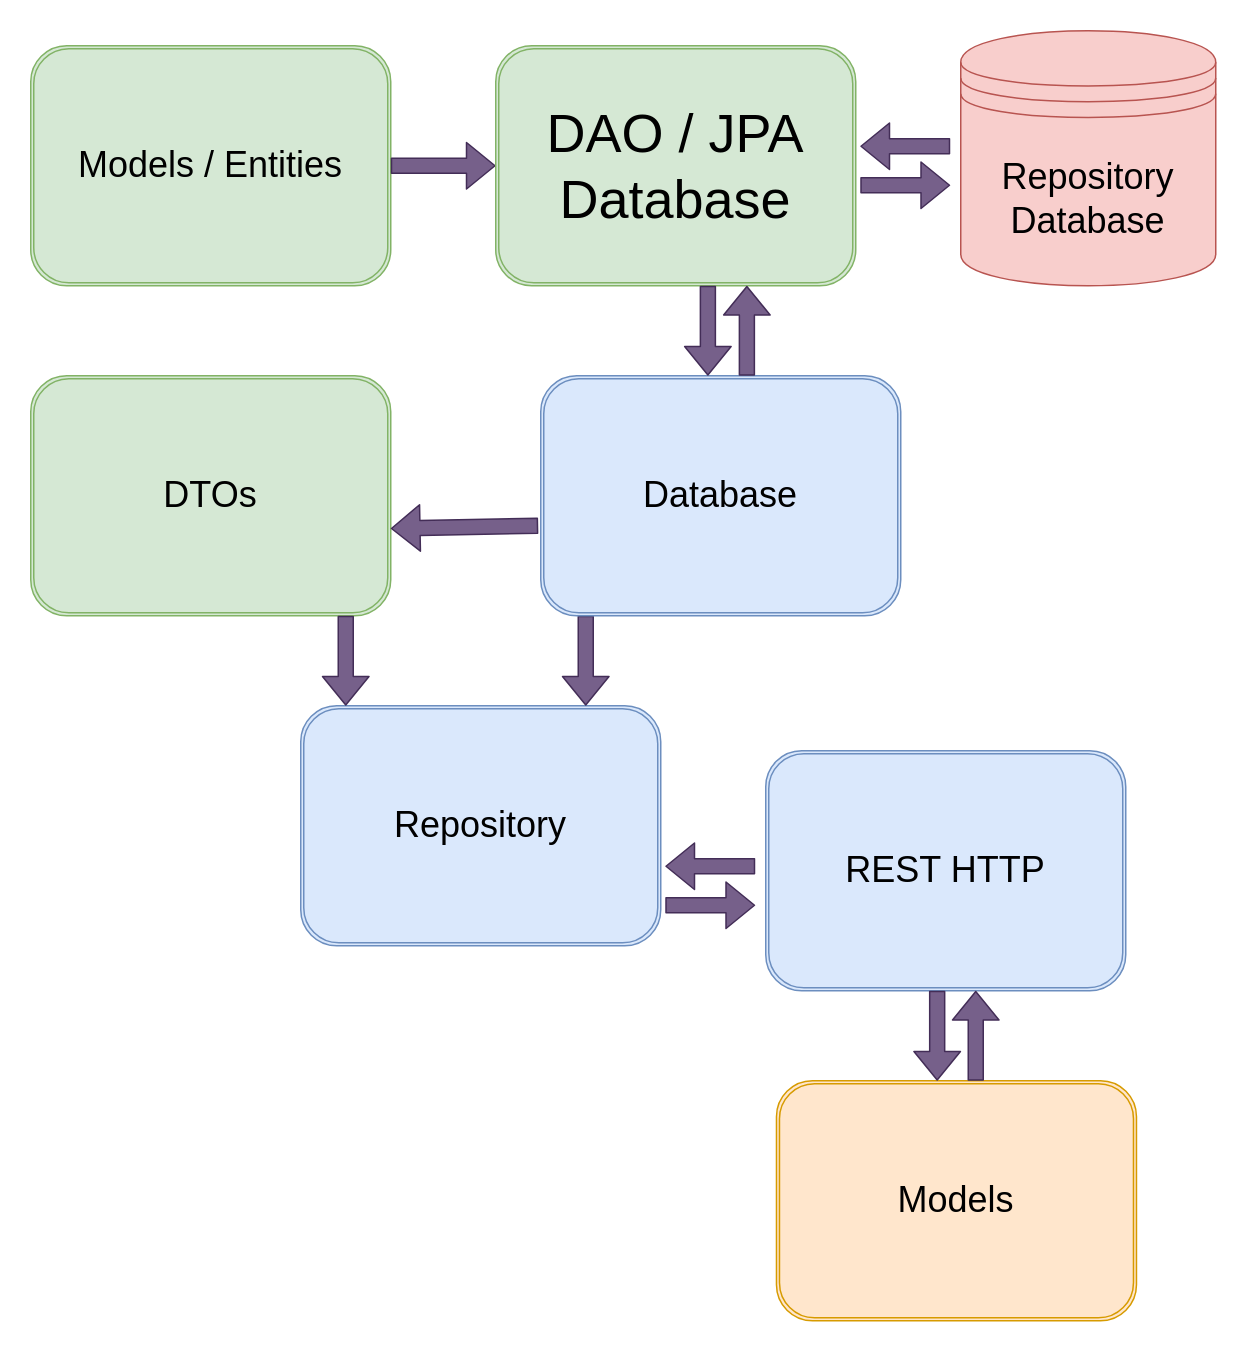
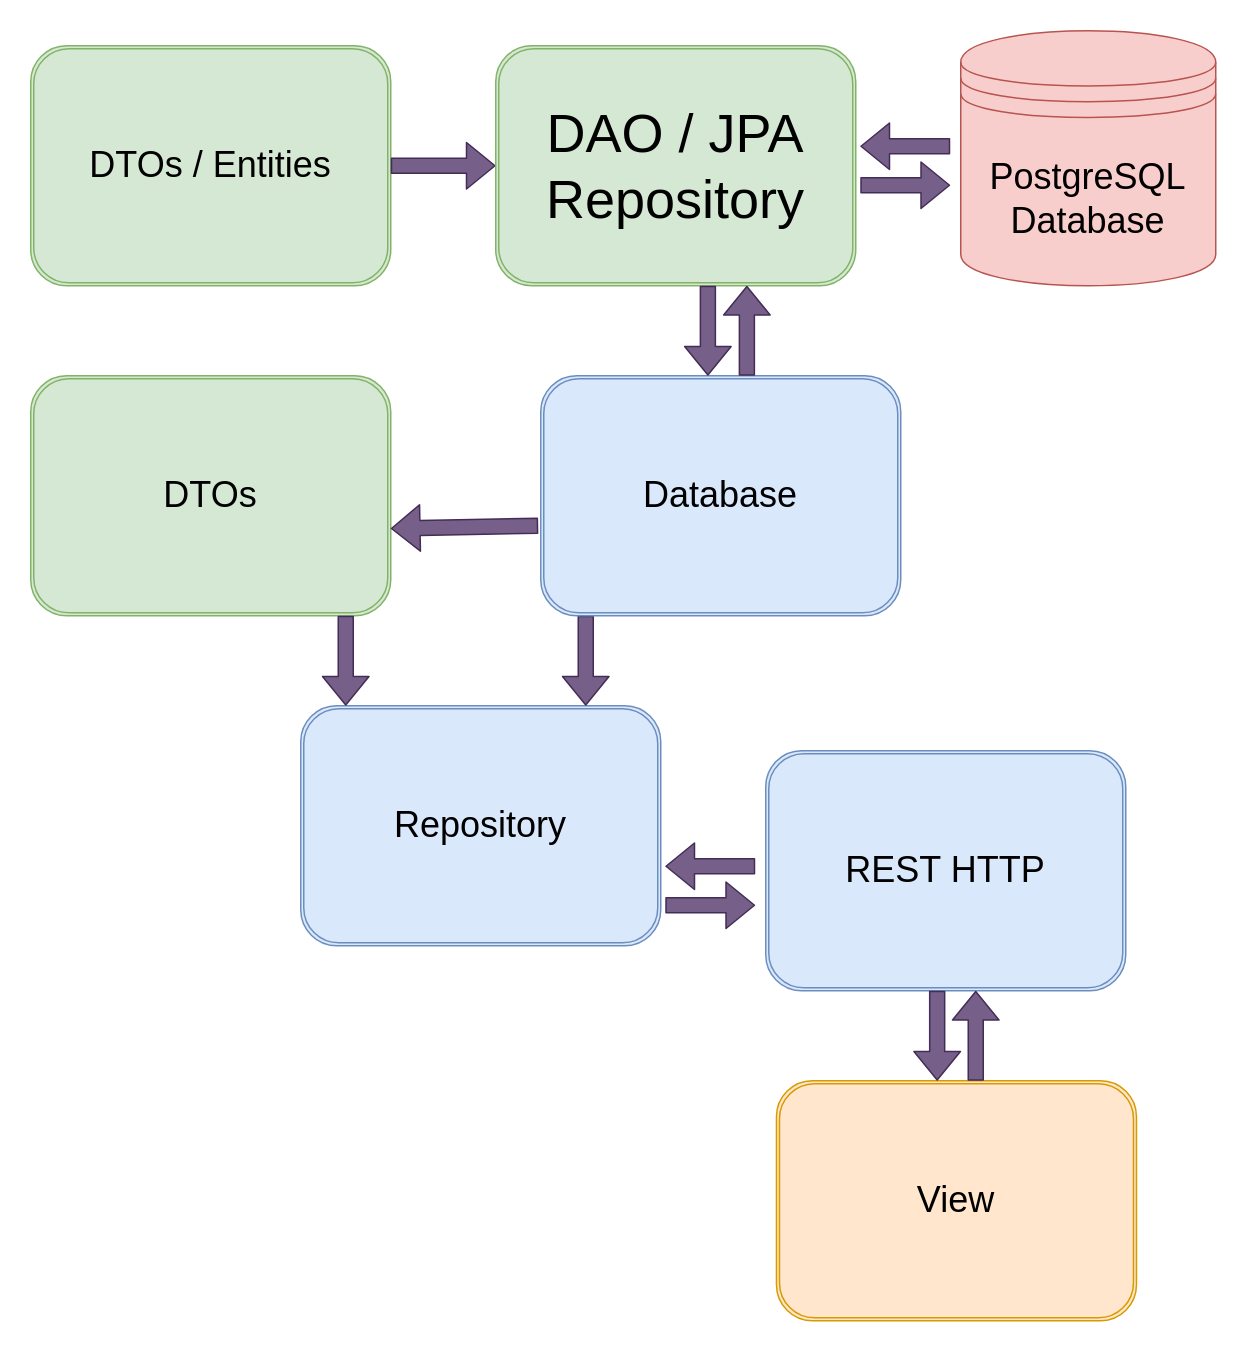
node "Models / Entities": label "Models / Entities" -> "DTOs / Entities"
node "DAO / JPA Database": label "DAO / JPA Database" -> "DAO / JPA Repository"
node "Repository Database": label "Repository Database" -> "PostgreSQL Database"
node "Models": label "Models" -> "View"
